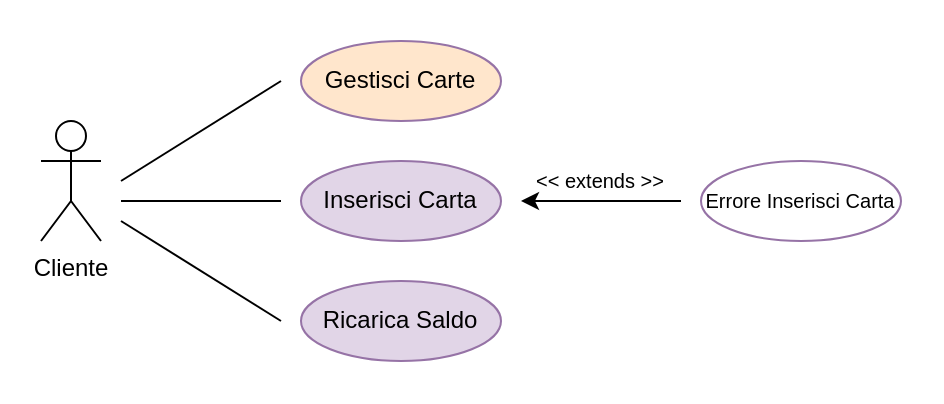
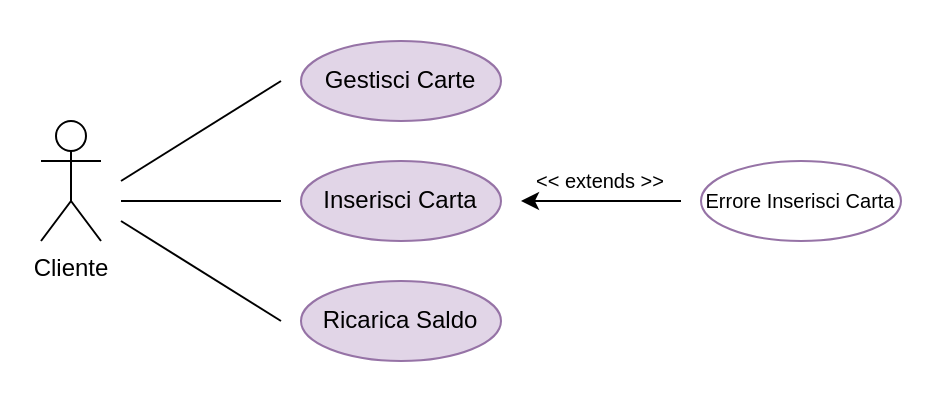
node "Gestisci Carte": fillcolor #ffe6cc -> #e1d5e7
